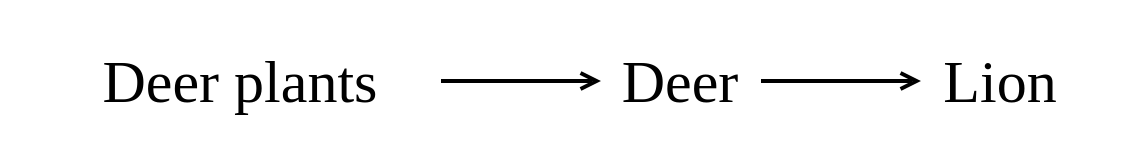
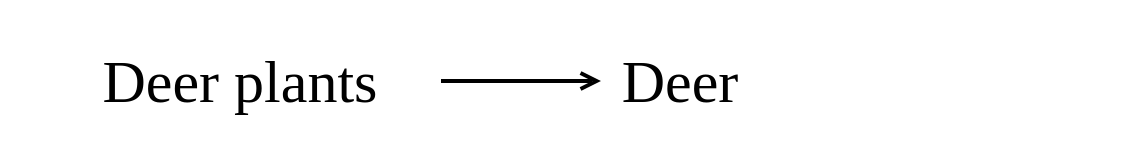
edge "Deer" -> "Lion": removed
node "Lion": removed
